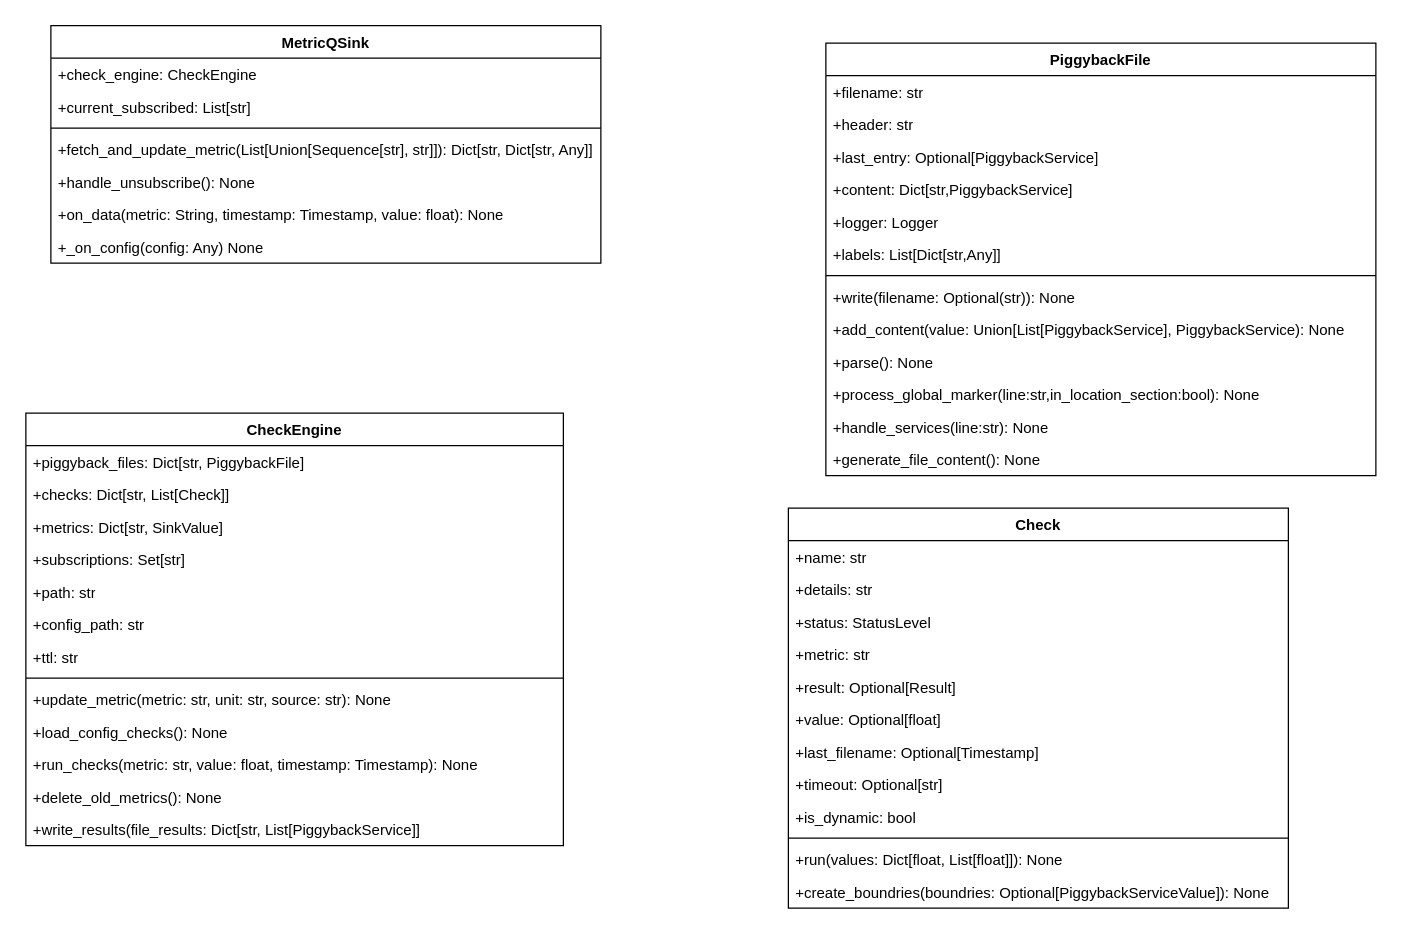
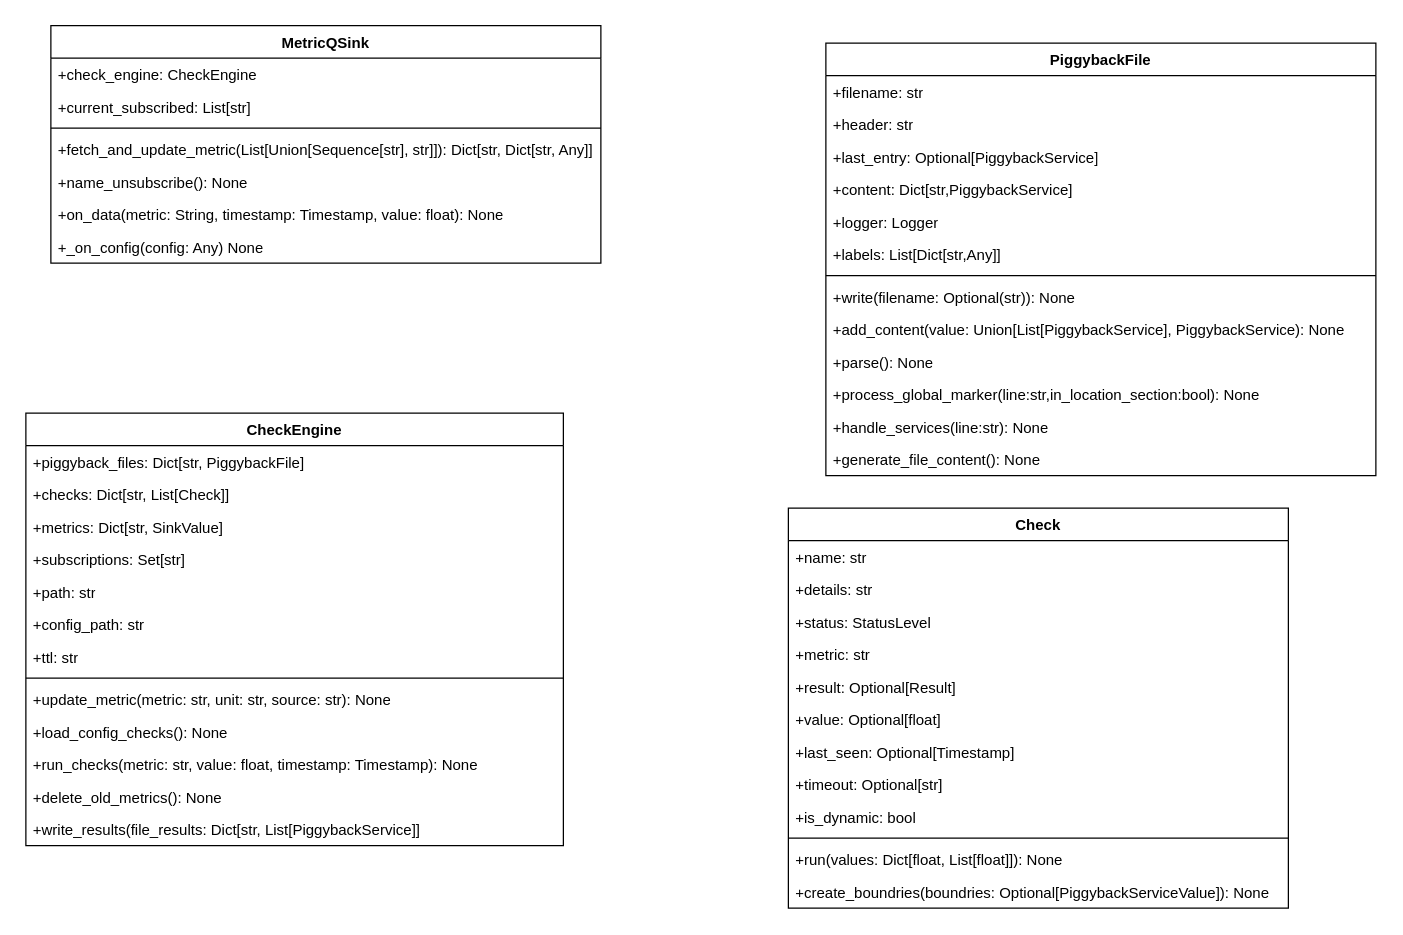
node "+handle_unsubscribe(): None": label "+handle_unsubscribe(): None" -> "+name_unsubscribe(): None"
node "+last_filename: Optional[Timestamp]": label "+last_filename: Optional[Timestamp]" -> "+last_seen: Optional[Timestamp]"
